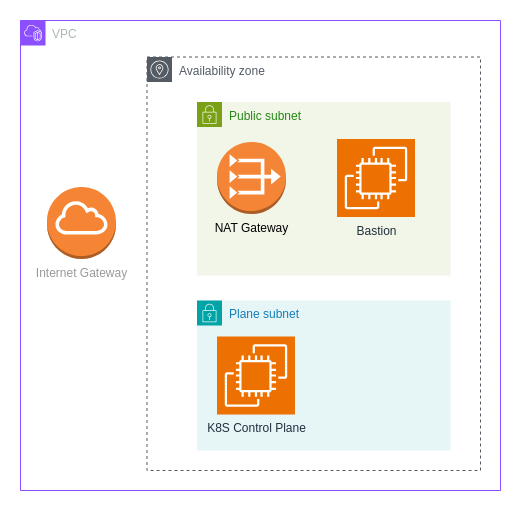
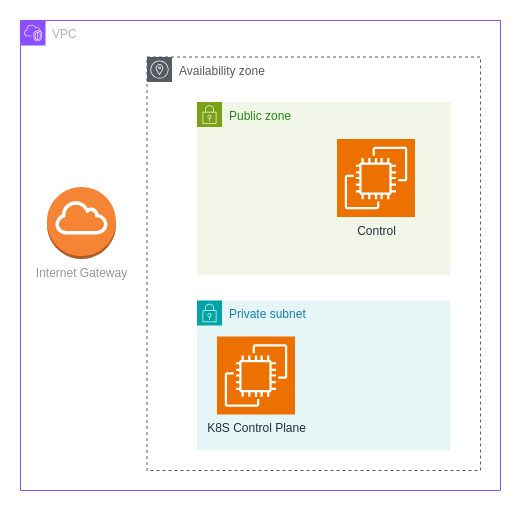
node "Public subnet": label "Public subnet" -> "Public zone"
node "NAT Gateway": removed
node "Bastion": label "Bastion" -> "Control"
node "Plane subnet": label "Plane subnet" -> "Private subnet"
